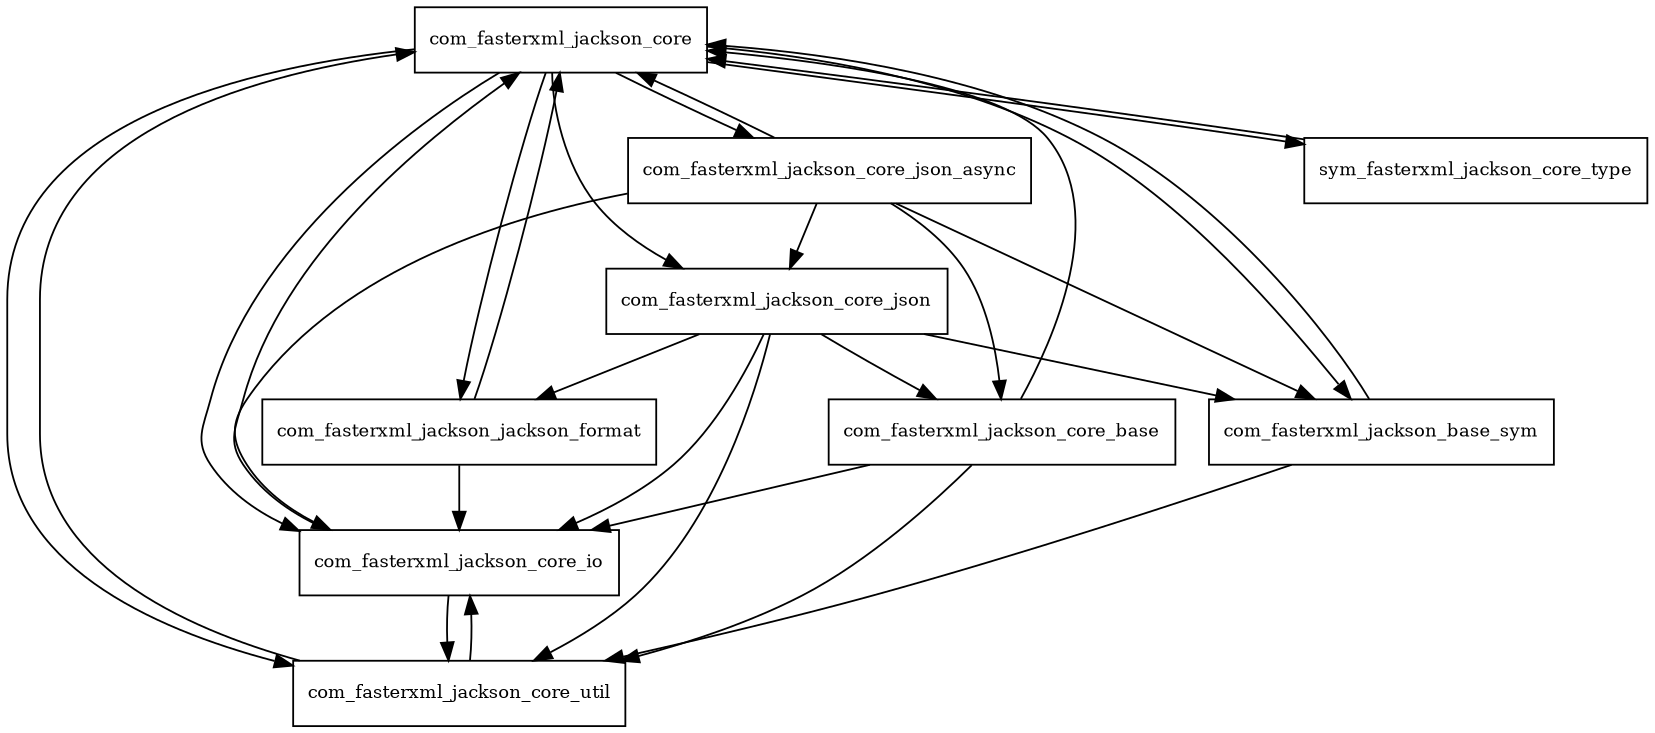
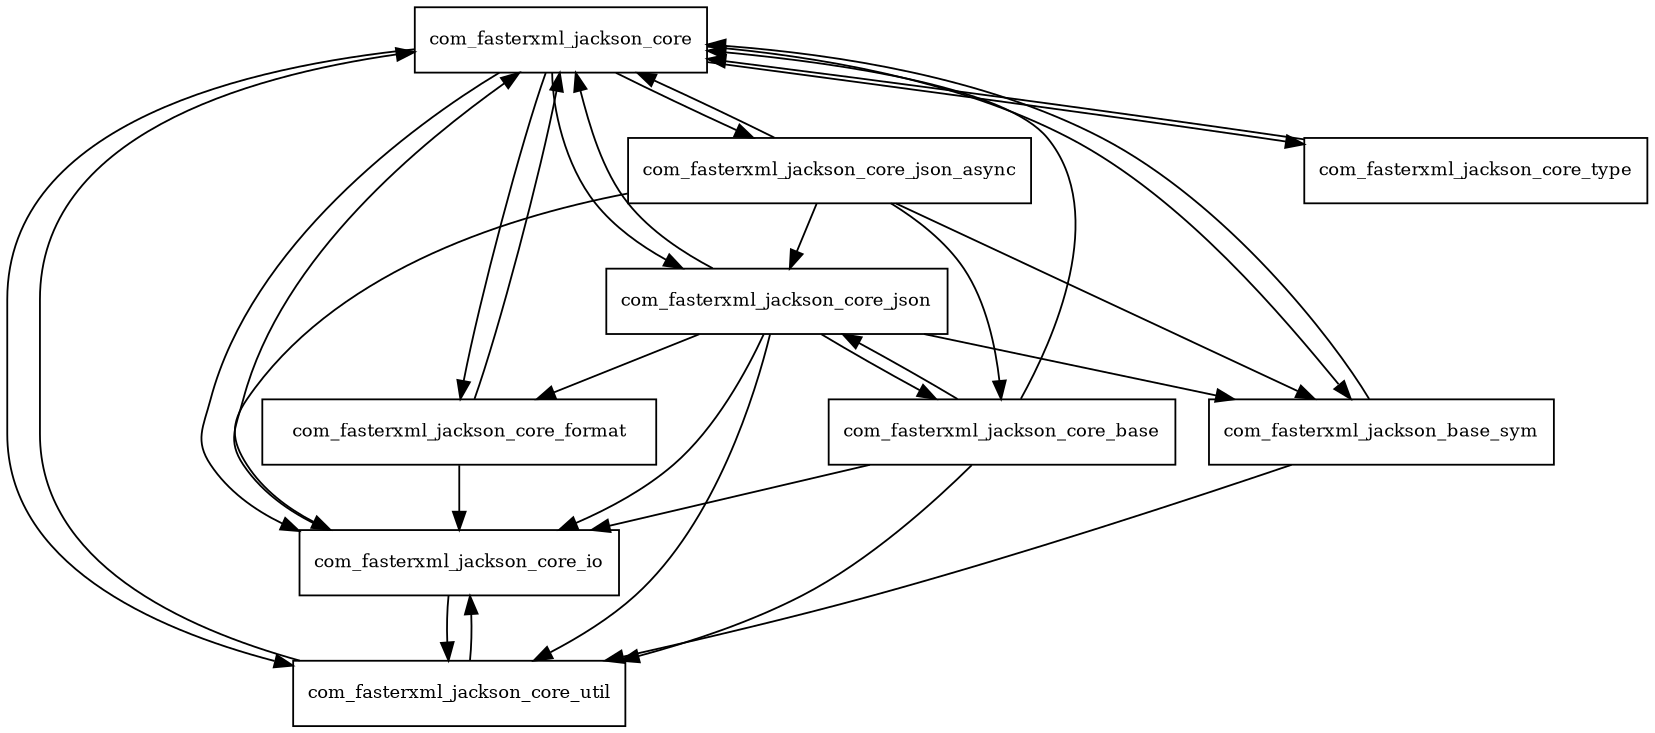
node "sym_fasterxml_jackson_core_type": label "sym_fasterxml_jackson_core_type" -> "com_fasterxml_jackson_core_type"
edge "com_fasterxml_jackson_core_json" -> "com_fasterxml_jackson_core": added
edge "com_fasterxml_jackson_core_base" -> "com_fasterxml_jackson_core_json": added
node "com_fasterxml_jackson_jackson_format": label "com_fasterxml_jackson_jackson_format" -> "com_fasterxml_jackson_core_format"
